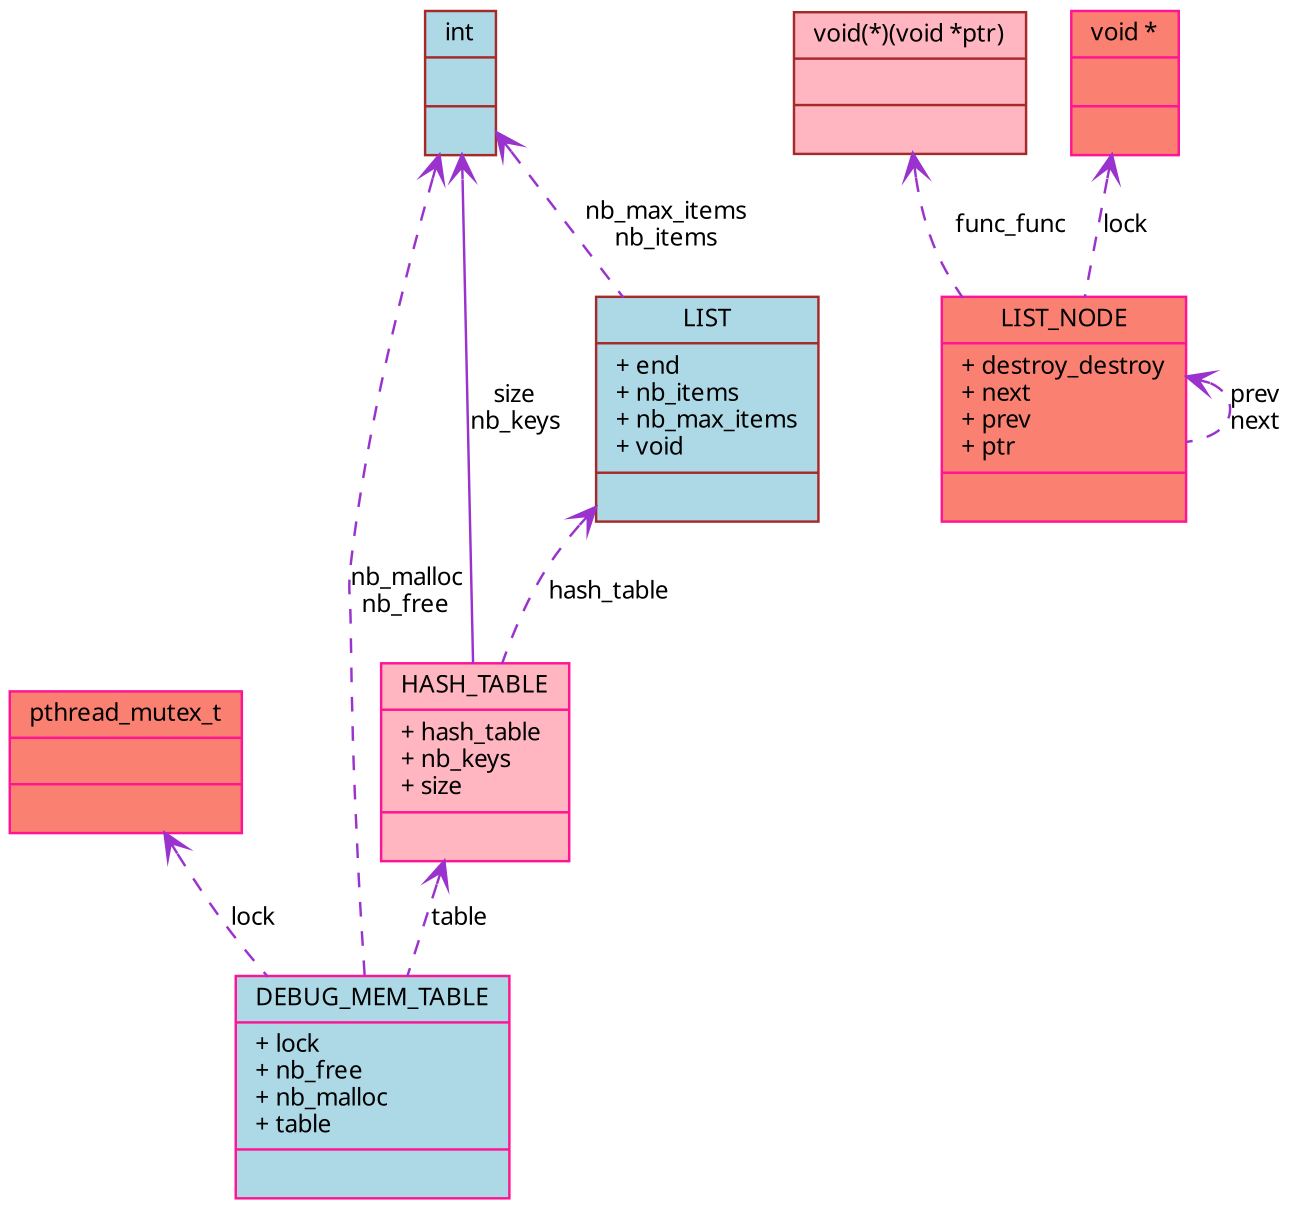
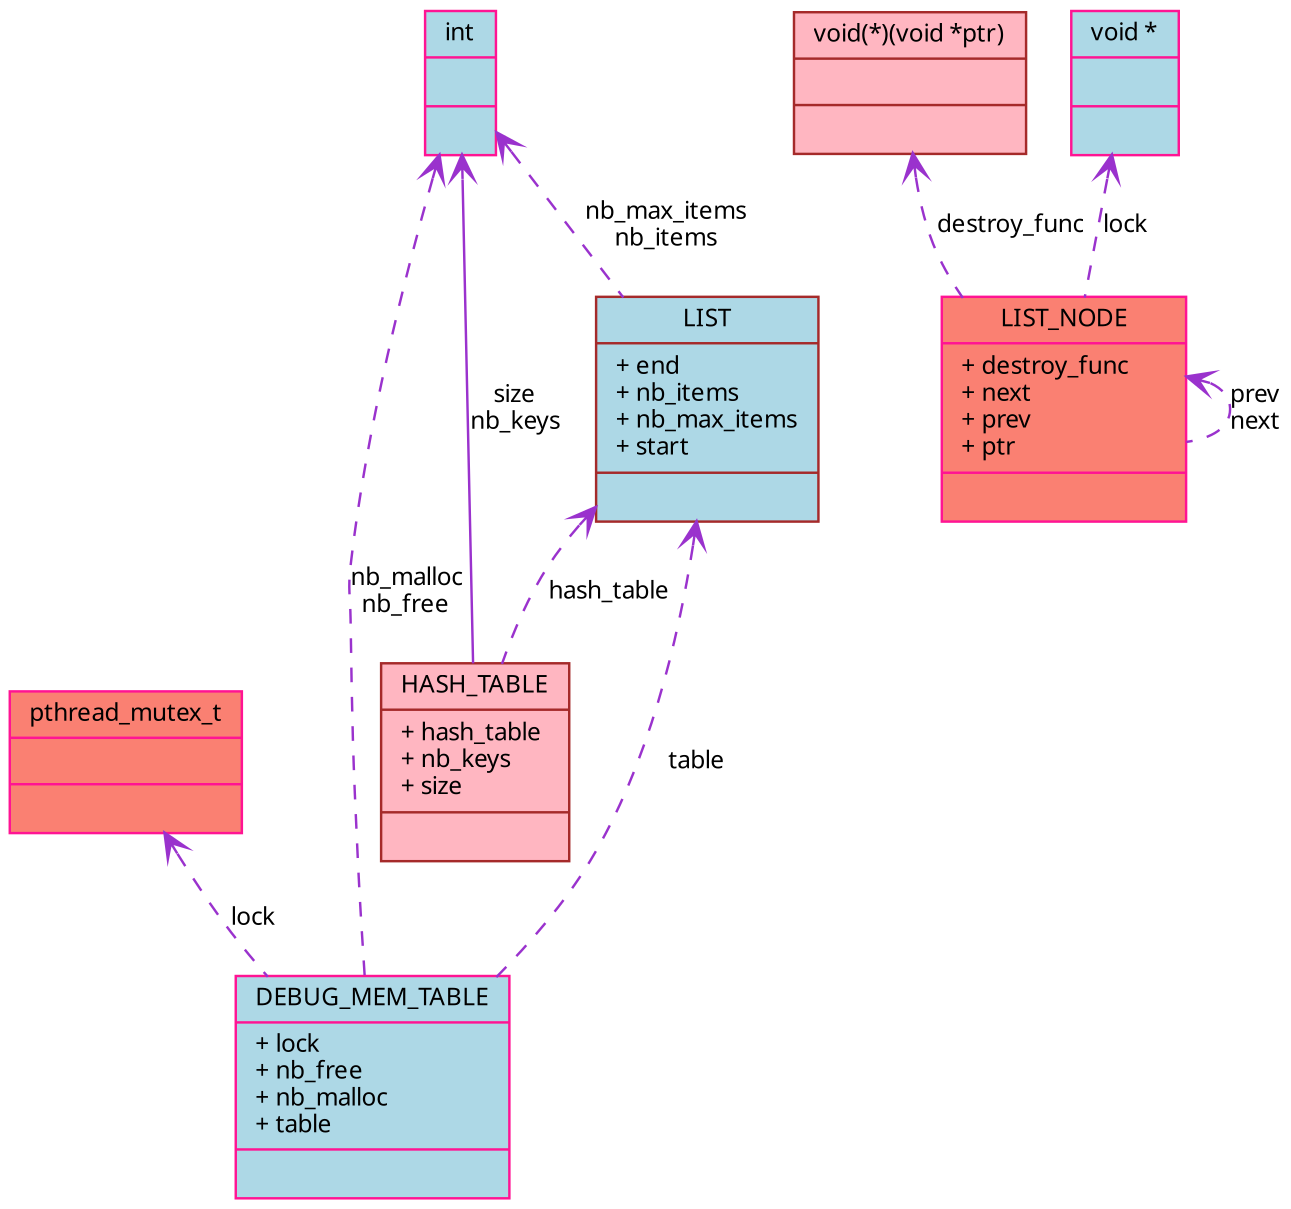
node "int": color brown -> deeppink
node "void *": fillcolor salmon -> lightblue
edge "LIST_NODE" -> "void(*)(void *ptr)": label "func_func" -> "destroy_func"
node "LIST_NODE": text "+ destroy_destroy" -> "+ destroy_func"
node "LIST": text "+ void" -> "+ start"
node "HASH_TABLE": color deeppink -> brown
edge "DEBUG_MEM_TABLE" -> "HASH_TABLE": now "DEBUG_MEM_TABLE" -> "LIST"
